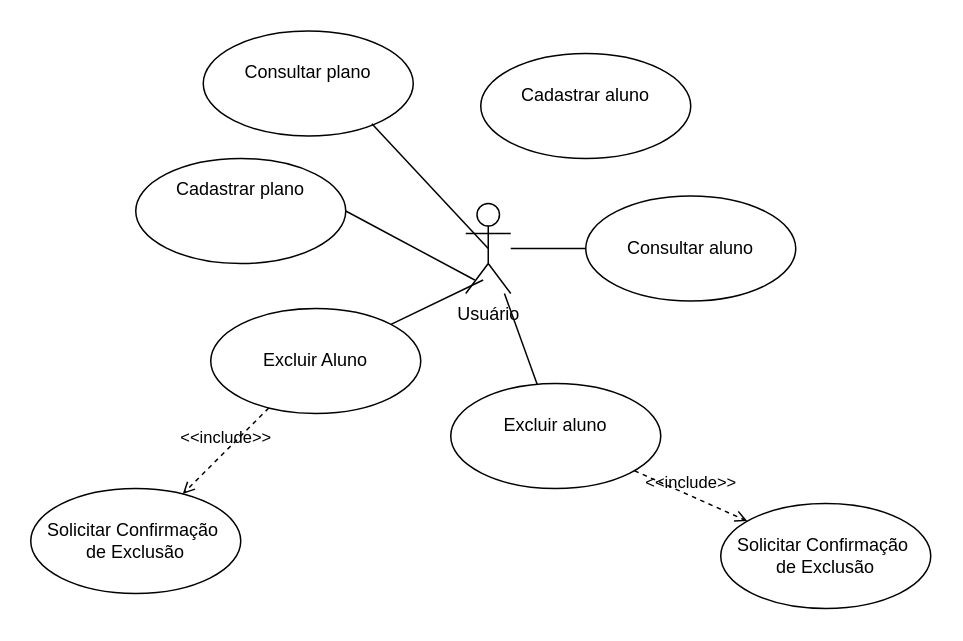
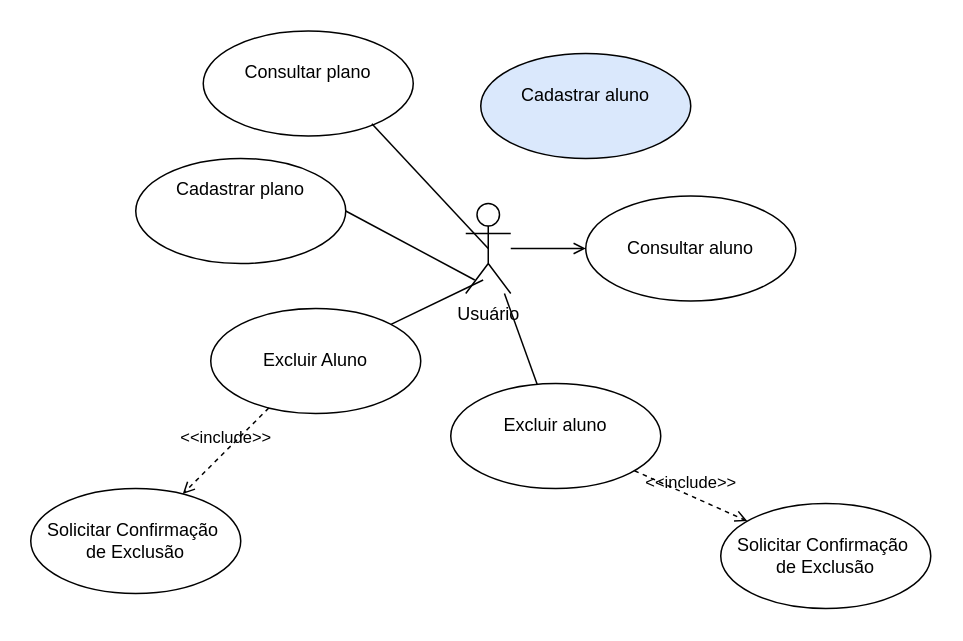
node "Cadastrar aluno": fillcolor #ffffff -> #dae8fc
edge "Usuário" -- "Consultar aluno": arrowhead none -> open
